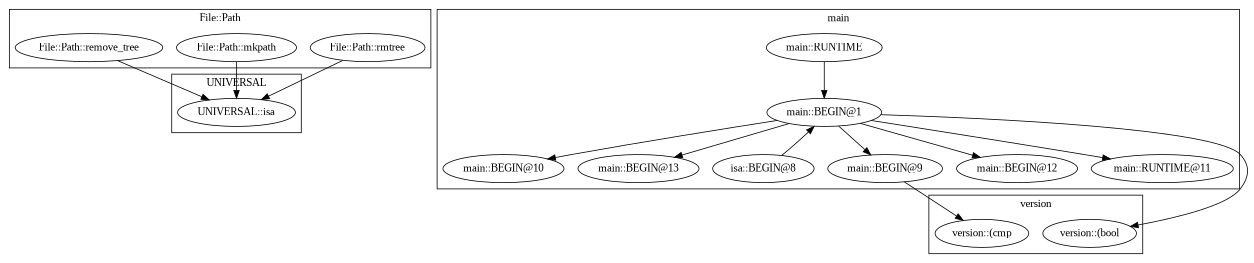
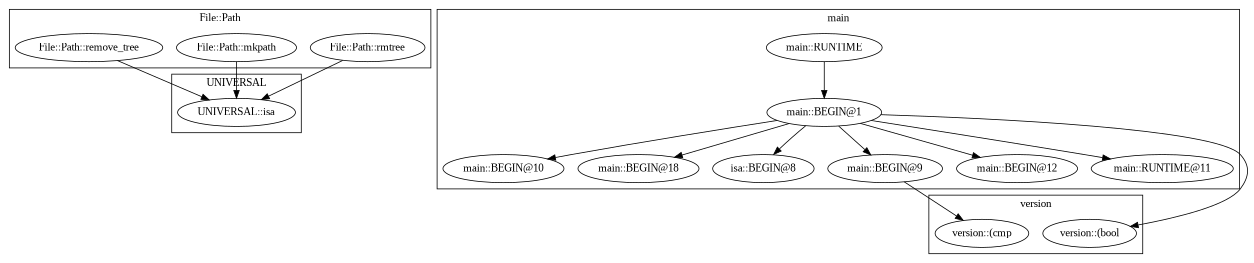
edge "isa::BEGIN@8" -> "main::BEGIN@1": reversed
node "main::BEGIN@13": label "main::BEGIN@13" -> "main::BEGIN@18"
